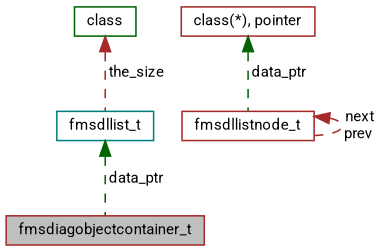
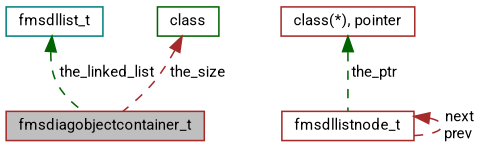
edge "fmsdllistnode_t" -> "class(*), pointer": label " data_ptr" -> " the_ptr"
edge "fmsdllist_t" -> "class": now "fmsdiagobjectcontainer_t" -> "class"
edge "fmsdiagobjectcontainer_t" -> "fmsdllist_t": label " data_ptr" -> " the_linked_list"
